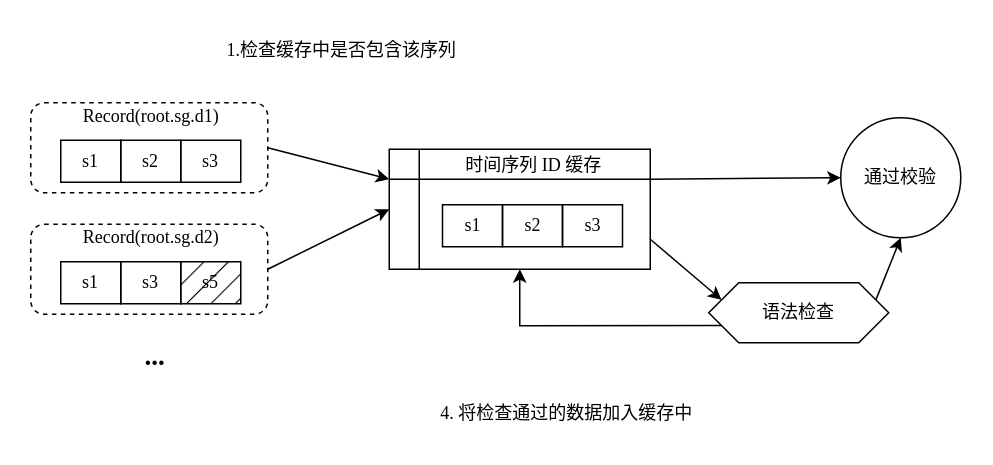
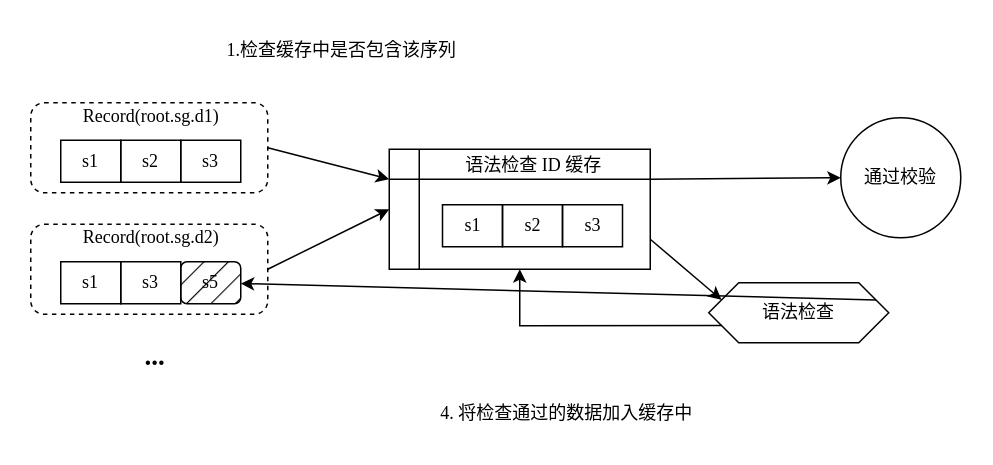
node "时间序列 ID 缓存": label "时间序列 ID 缓存" -> "语法检查 ID 缓存"
edge "语法检查" -> "通过校验": now "语法检查" -> "s5"
node "s5": shape rectangle -> rounded rectangle
